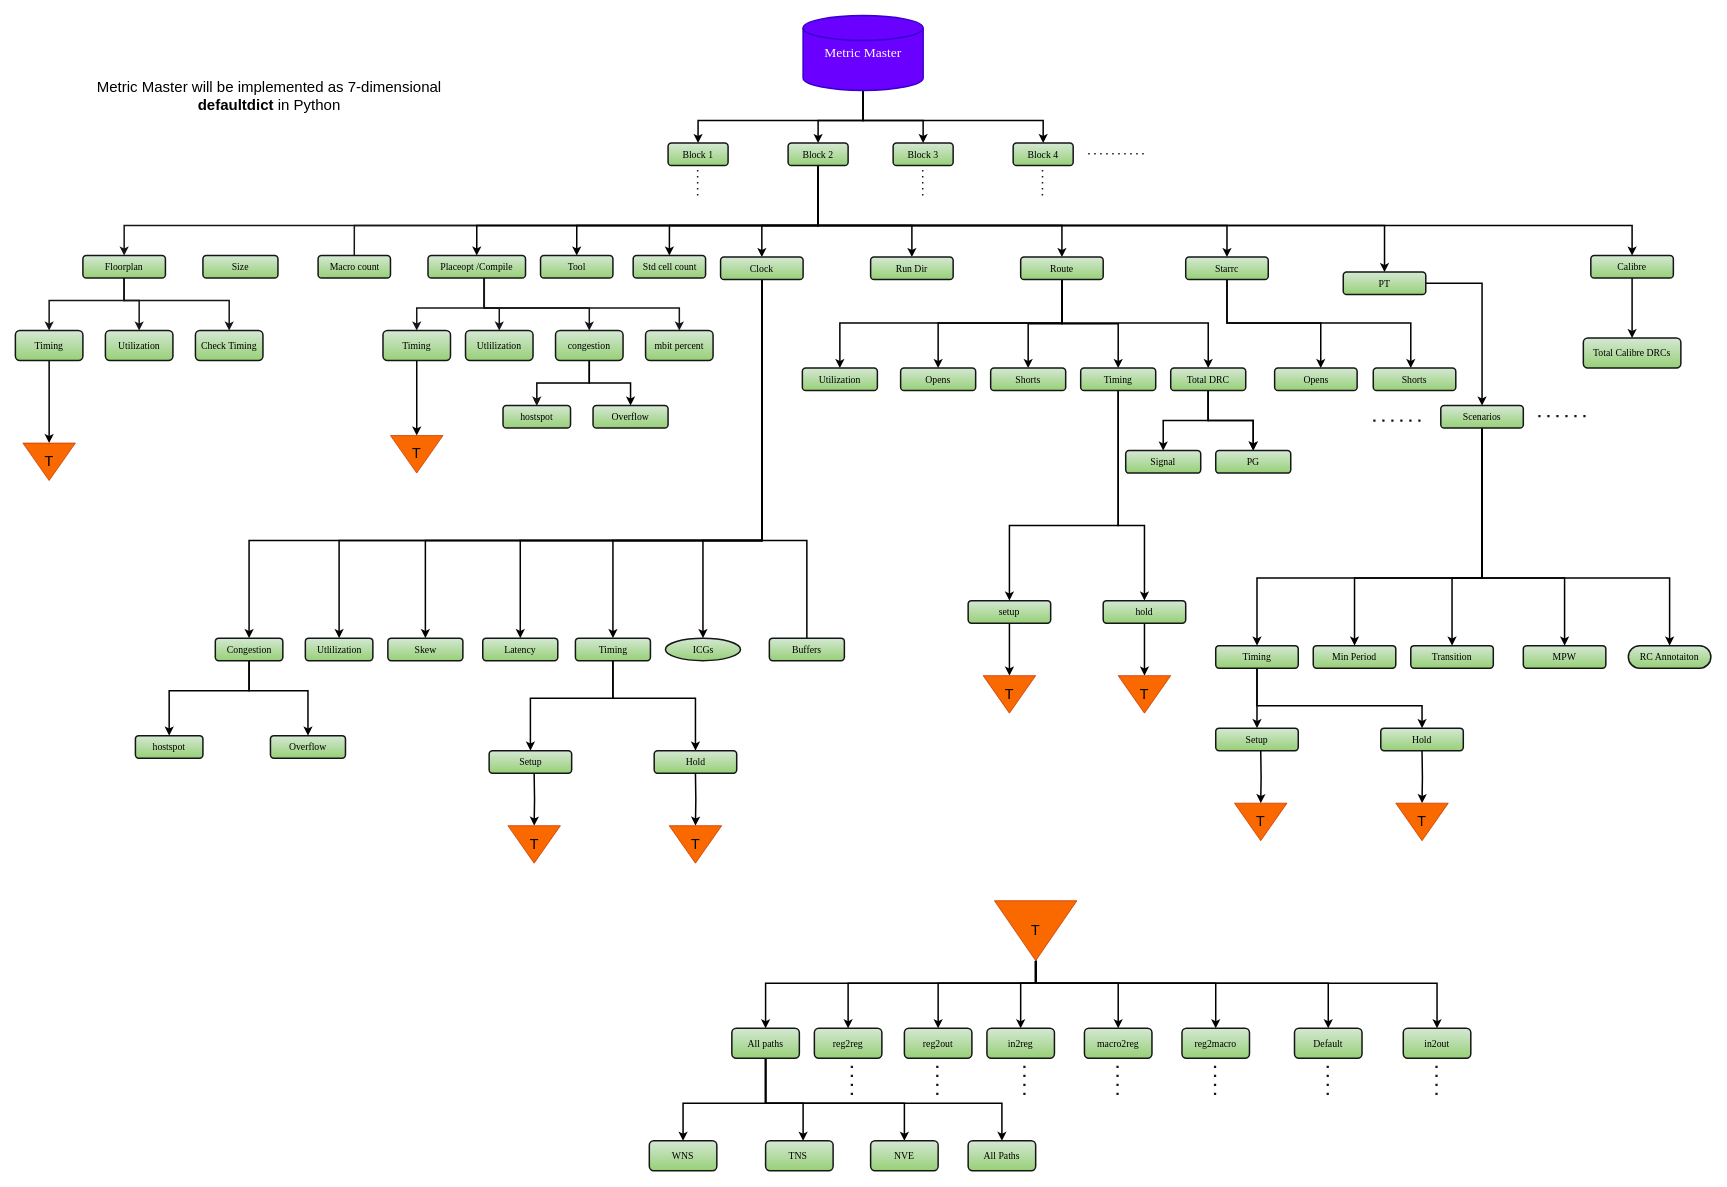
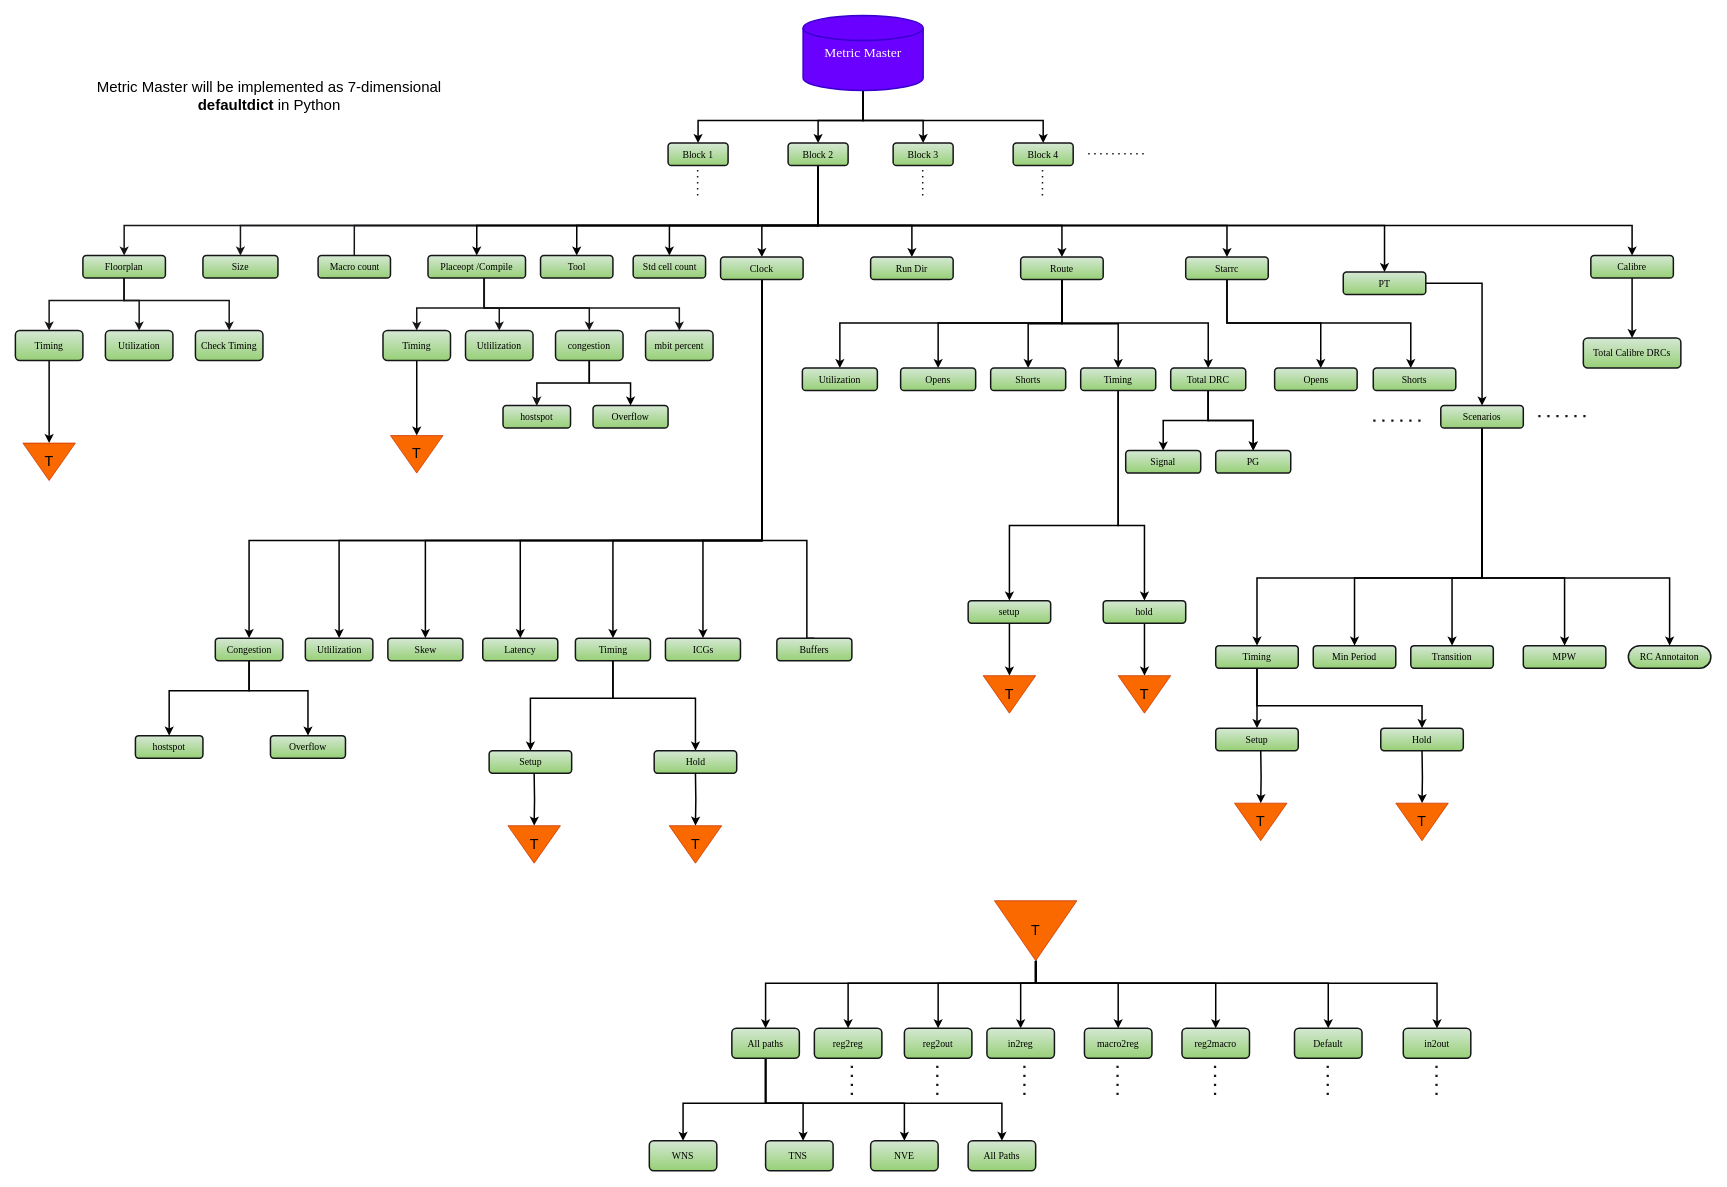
edge "Block 2" -> "Size": added
node "ICGs": shape ellipse -> rounded rectangle
node "Buffers": moved (807, 649) -> (814, 649)
